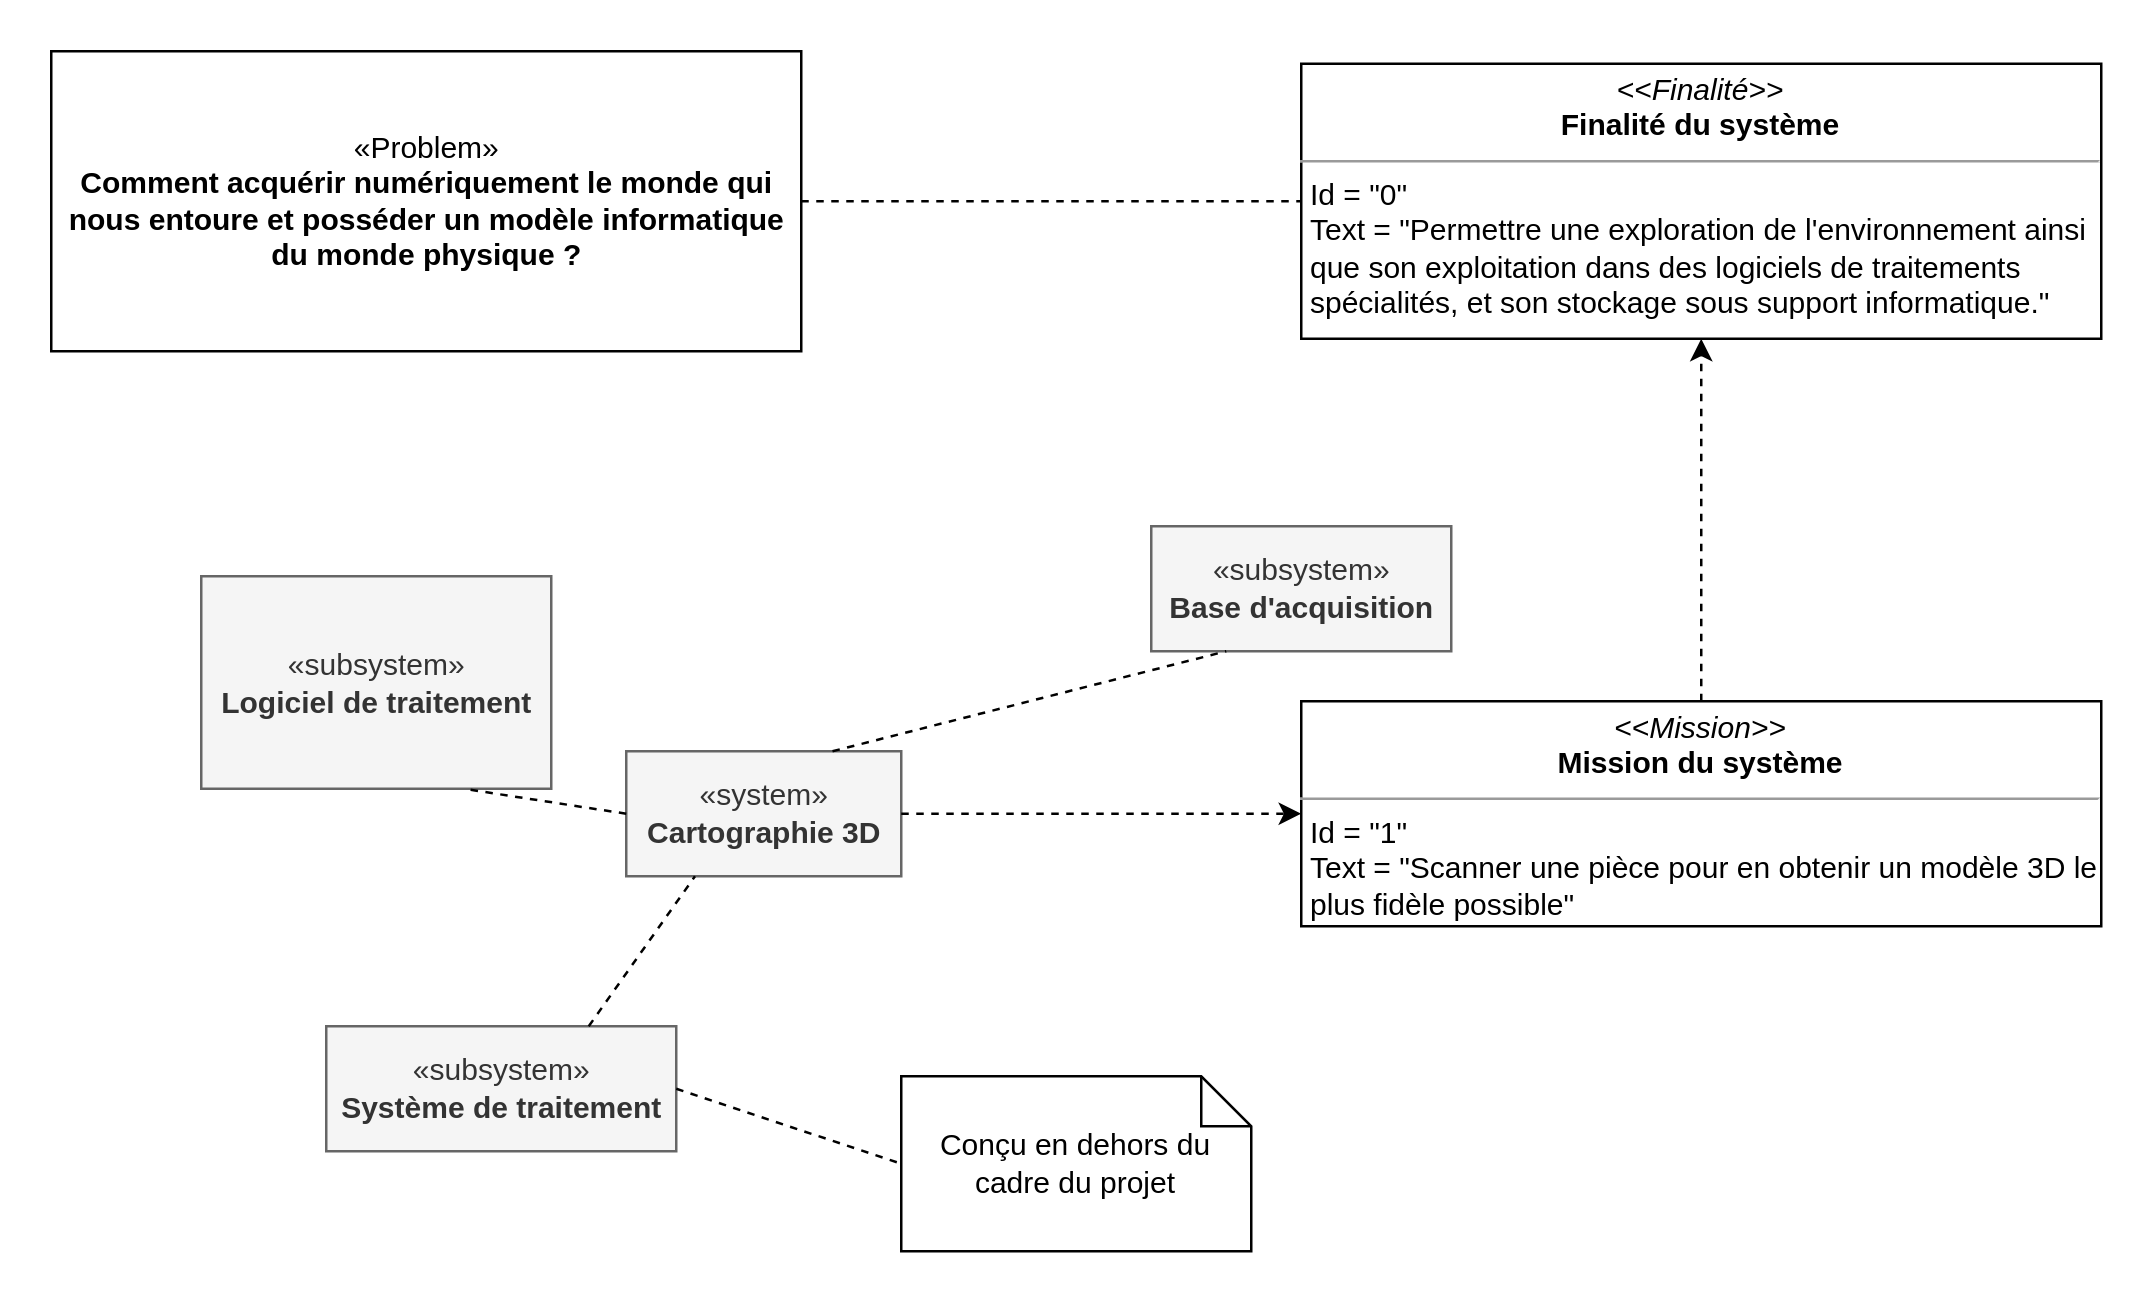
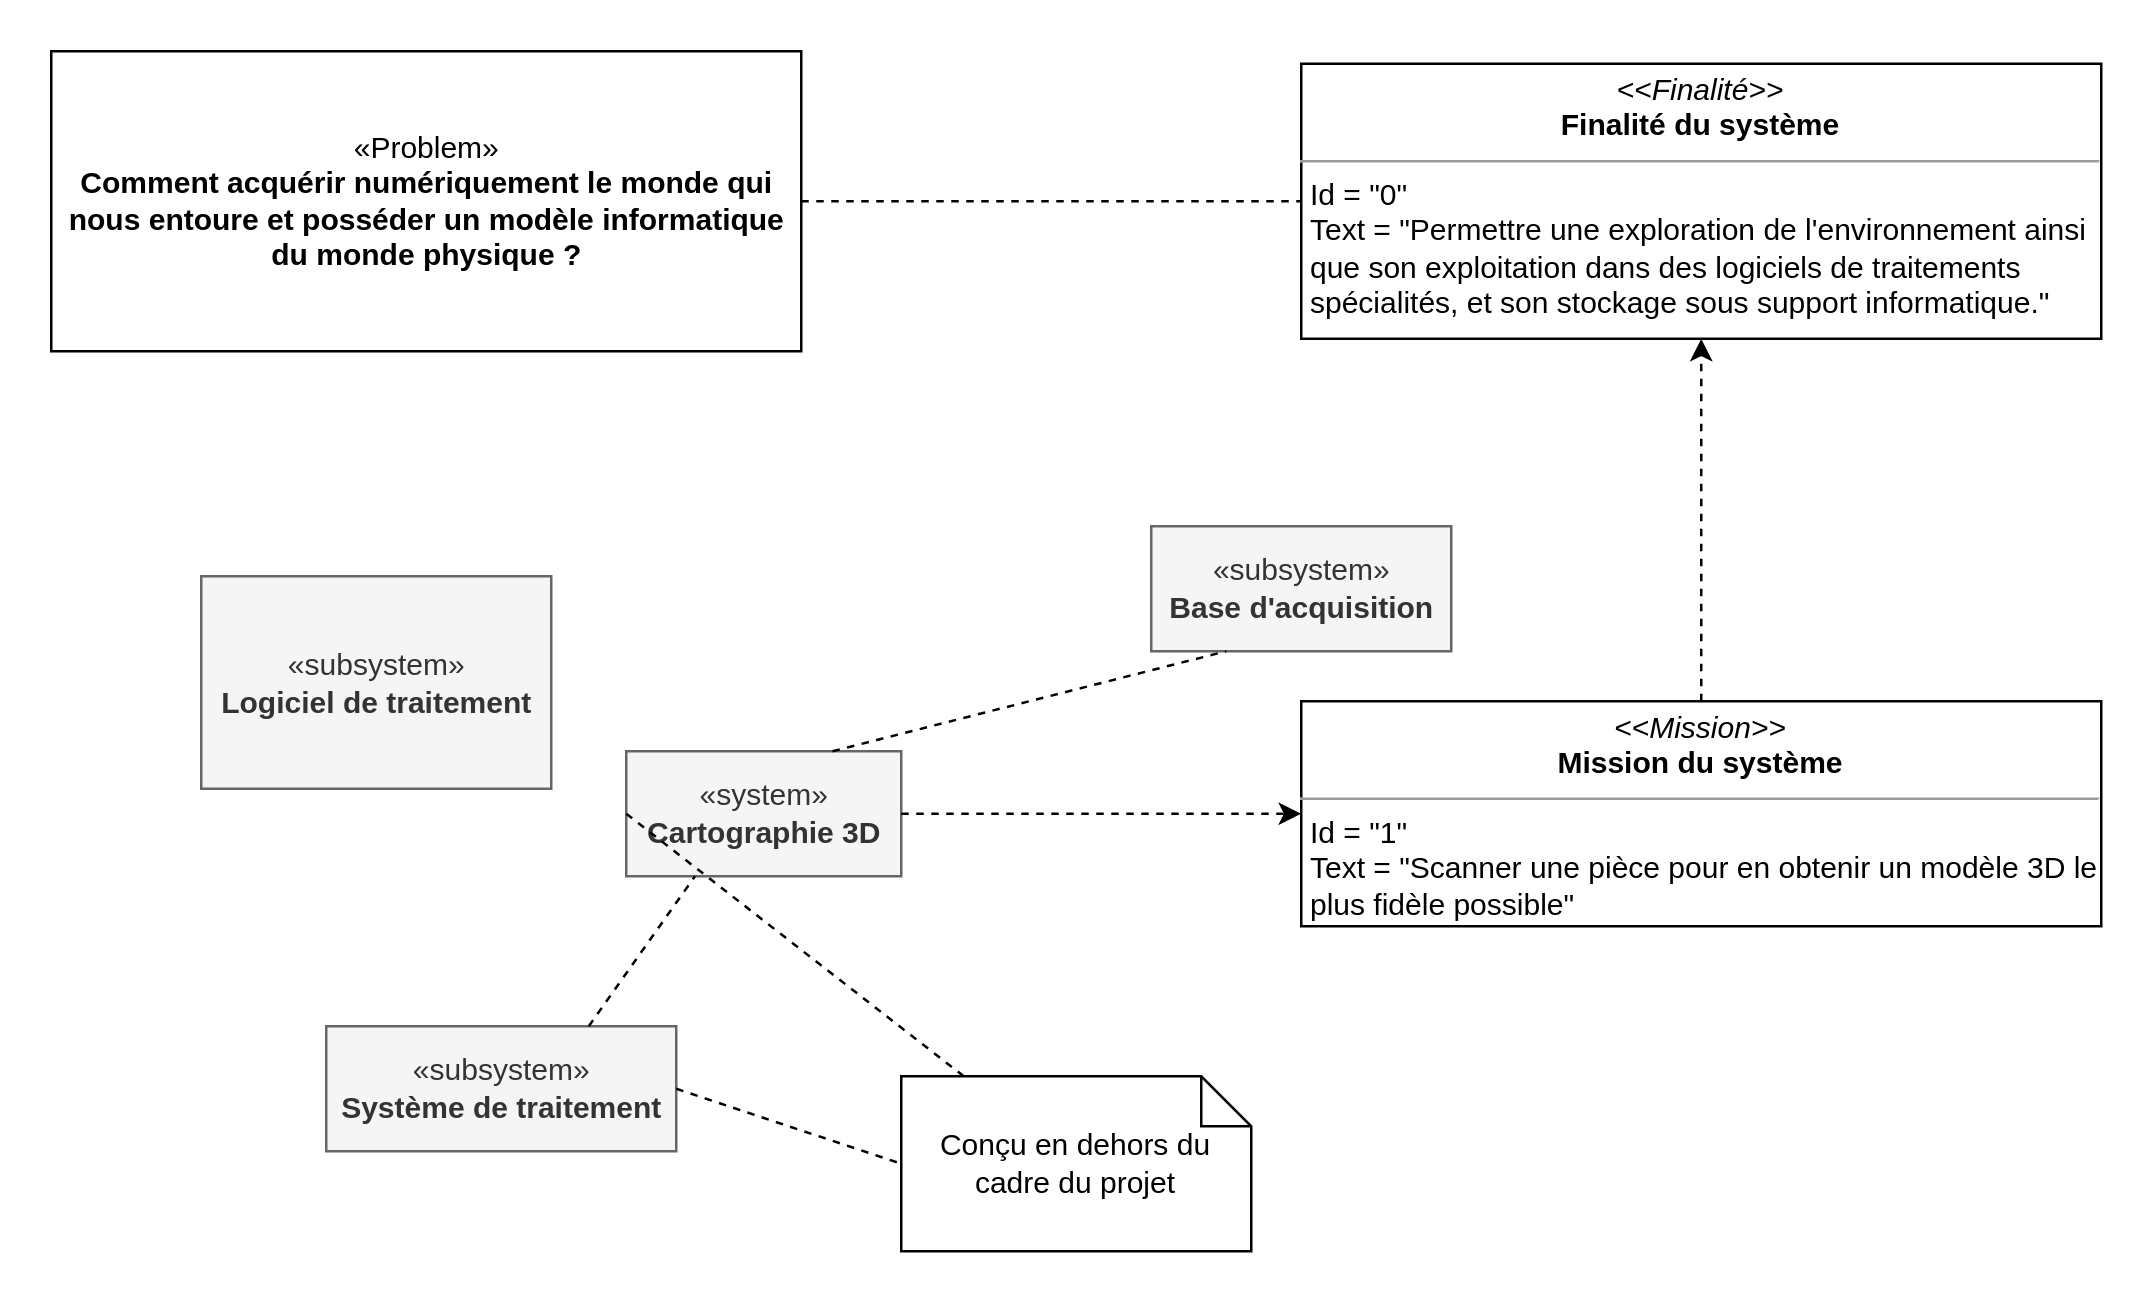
edge "«subsystem» Logiciel de traitement" -- "«system» Cartographie 3D": now "Conçu en dehors du cadre du projet" -- "«system» Cartographie 3D"
